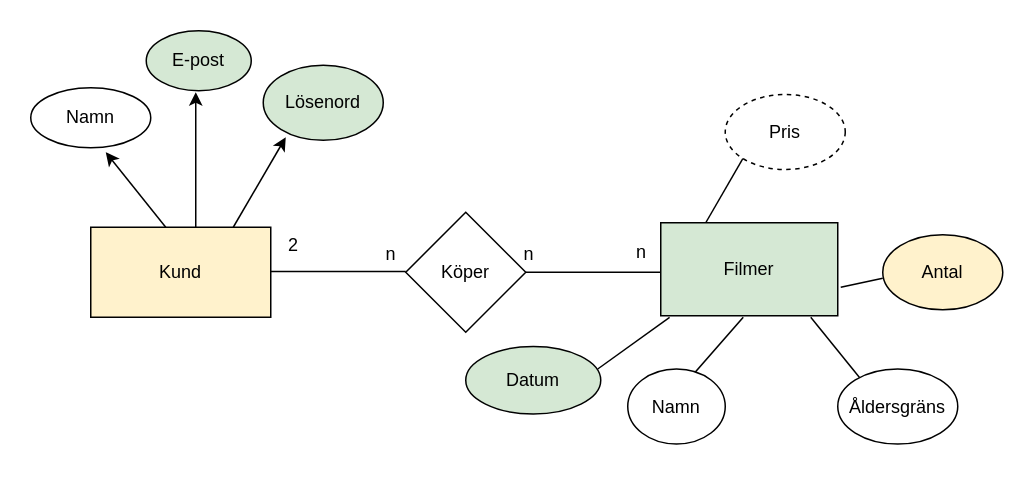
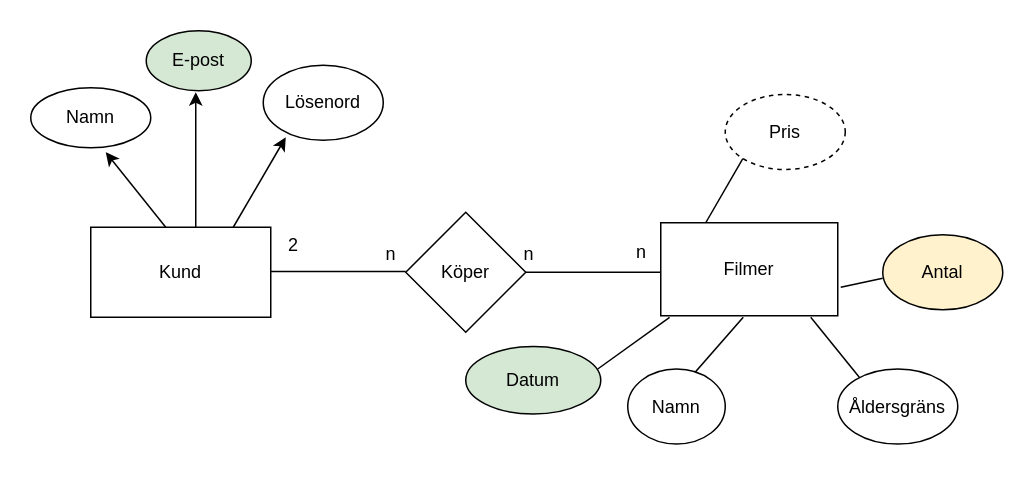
node "Lösenord": fillcolor #d5e8d4 -> #ffffff
node "Filmer": fillcolor #d5e8d4 -> #ffffff
node "Kund": fillcolor #fff2cc -> #ffffff
